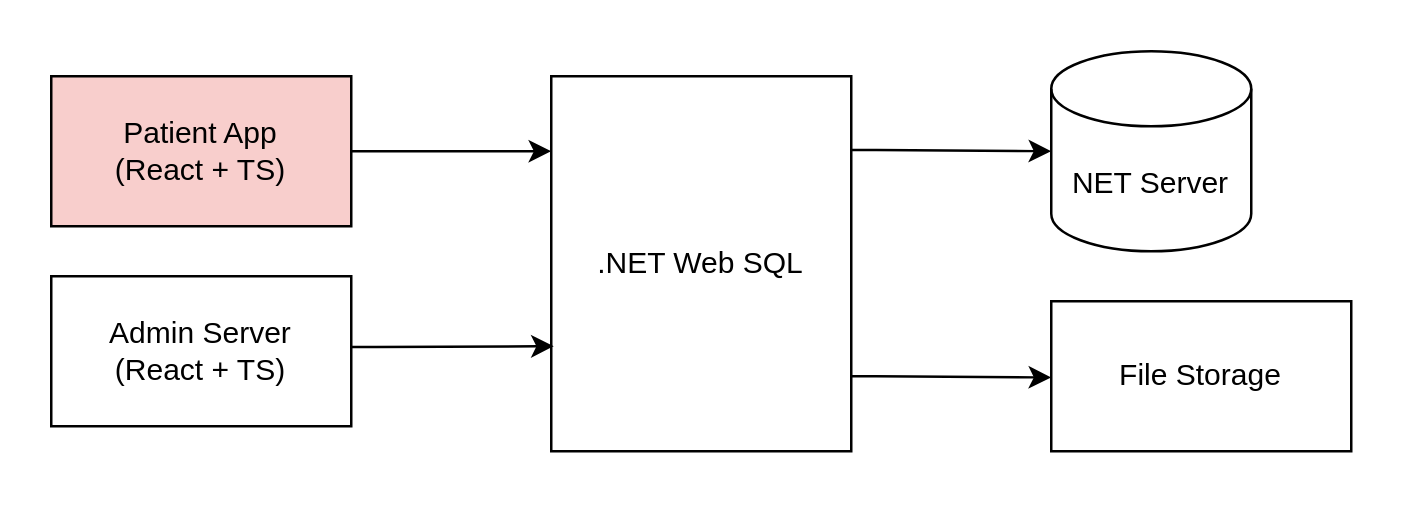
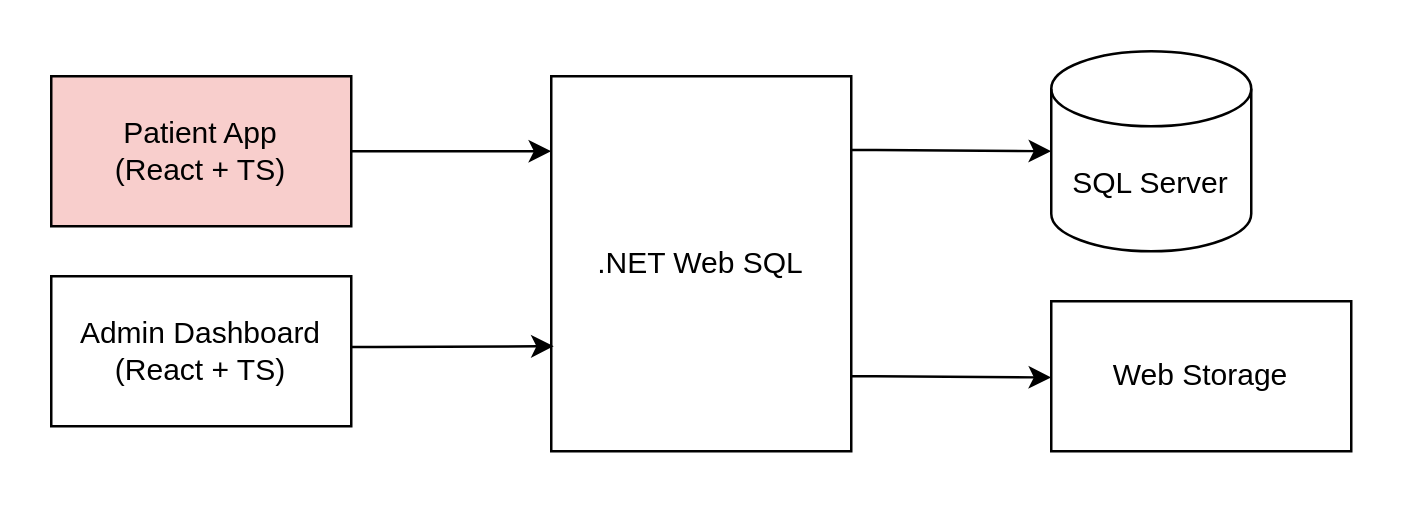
node "NET Server": label "NET Server" -> "SQL Server"
node "Admin Server (React + TS)": label "Admin Server (React + TS)" -> "Admin Dashboard (React + TS)"
node "File Storage": label "File Storage" -> "Web Storage"
